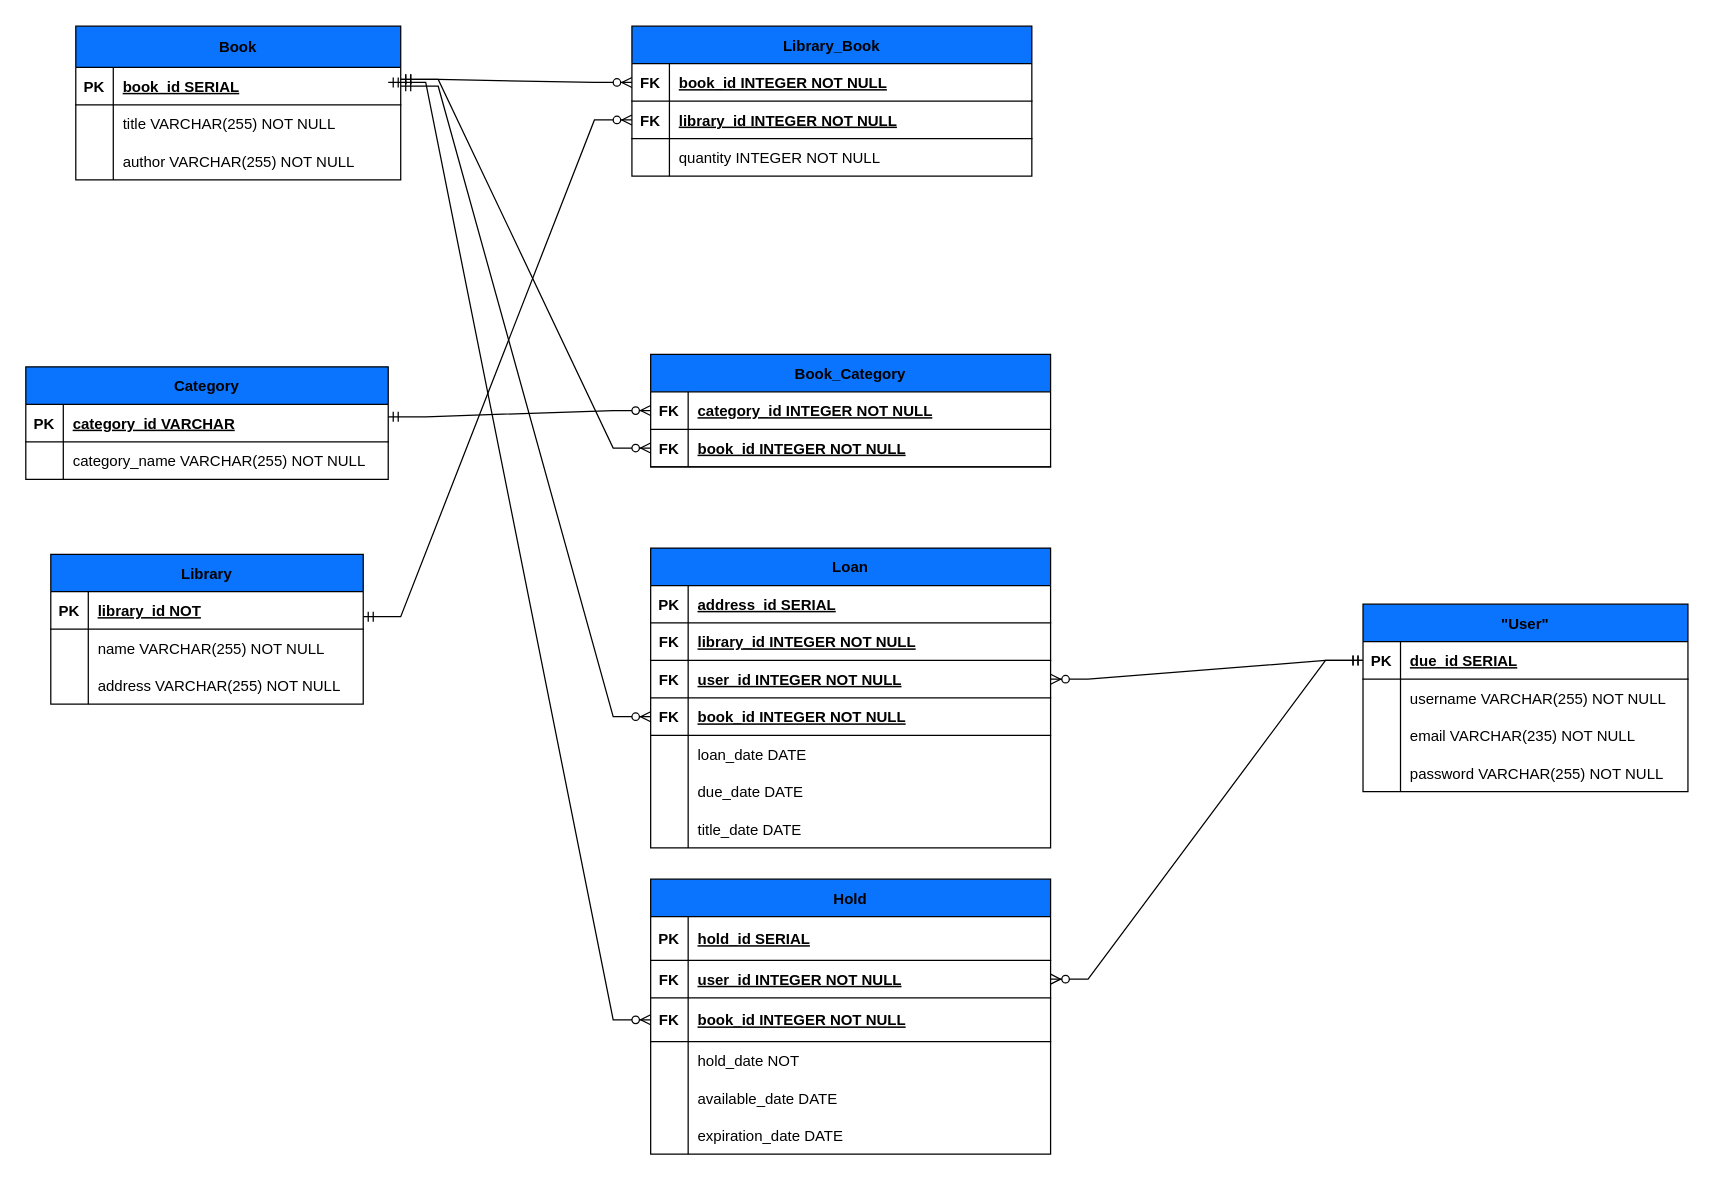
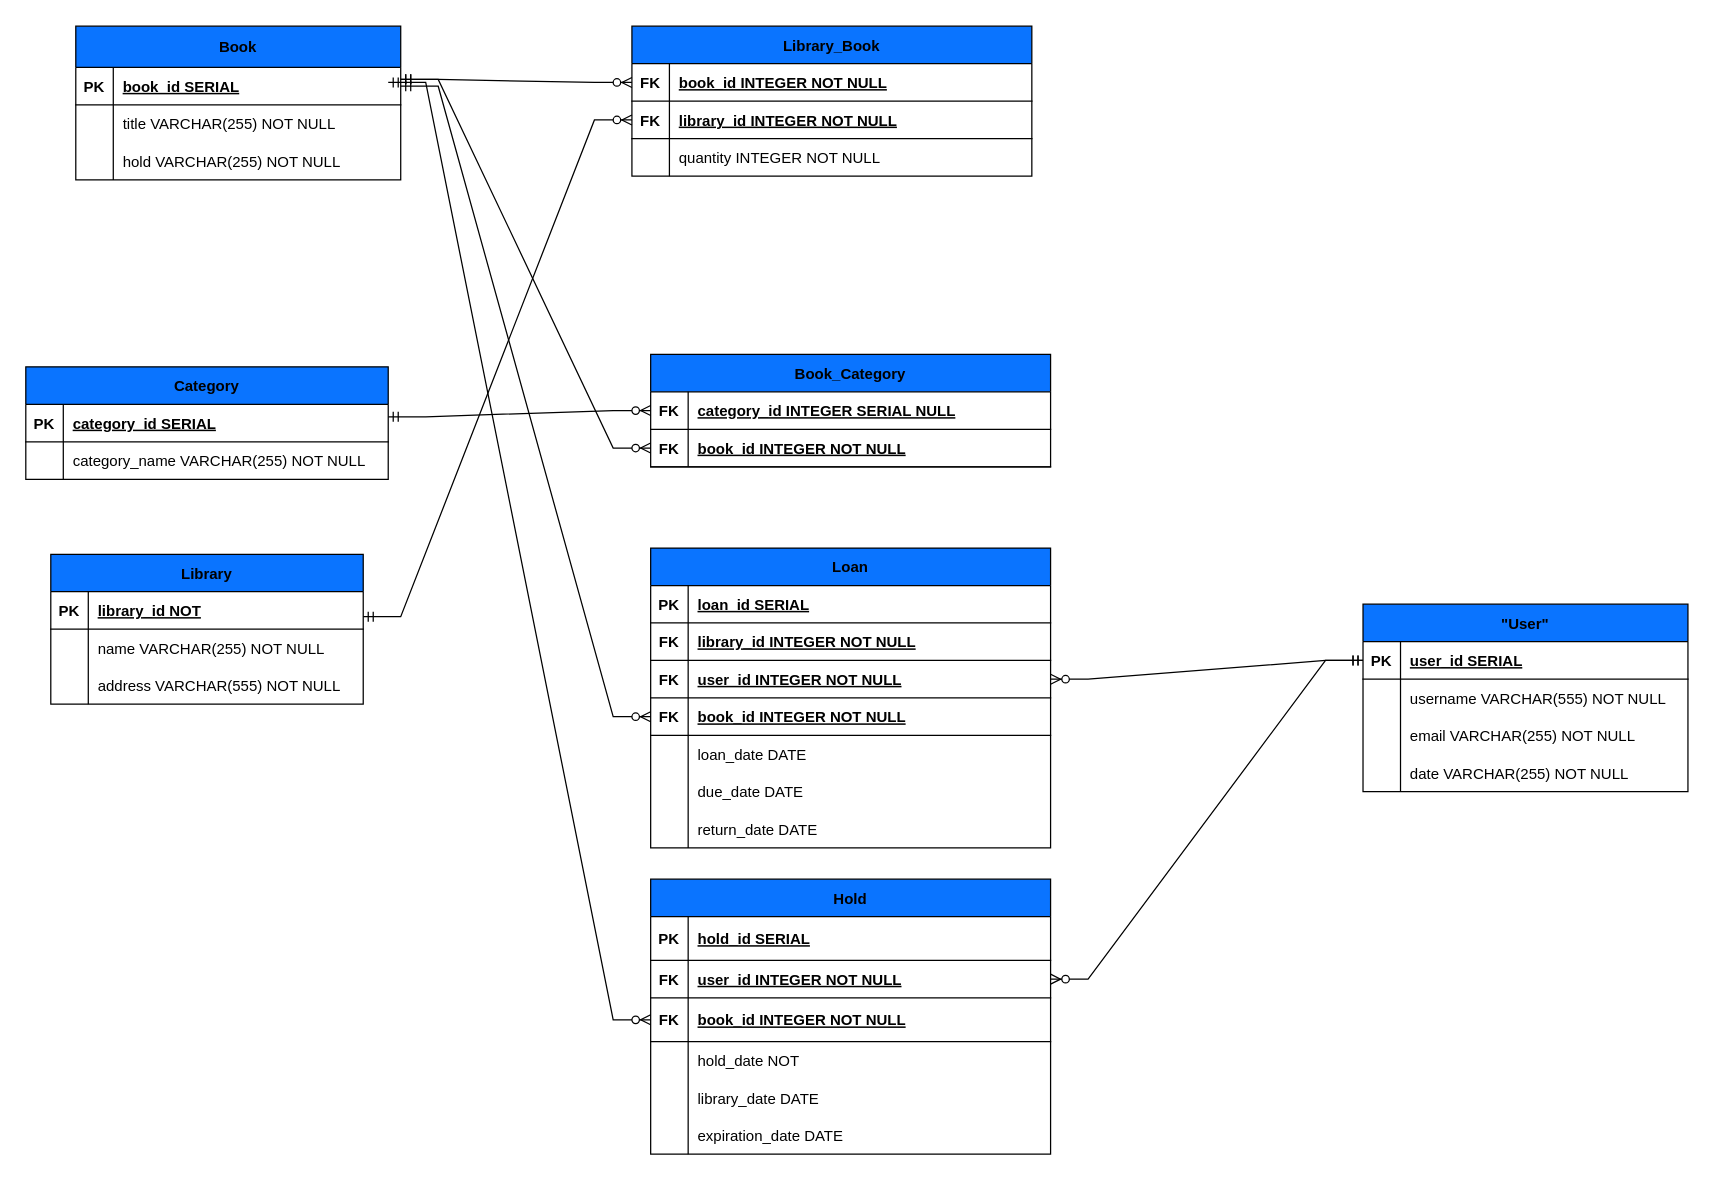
node "author VARCHAR(255) NOT NULL": label "author VARCHAR(255) NOT NULL" -> "hold VARCHAR(255) NOT NULL"
node "category_id INTEGER NOT NULL": label "category_id INTEGER NOT NULL" -> "category_id INTEGER SERIAL NULL"
node "category_id VARCHAR": label "category_id VARCHAR" -> "category_id SERIAL"
node "address_id SERIAL": label "address_id SERIAL" -> "loan_id SERIAL"
node "due_id SERIAL": label "due_id SERIAL" -> "user_id SERIAL"
node "address VARCHAR(255) NOT NULL": label "address VARCHAR(255) NOT NULL" -> "address VARCHAR(555) NOT NULL"
node "username VARCHAR(255) NOT NULL": label "username VARCHAR(255) NOT NULL" -> "username VARCHAR(555) NOT NULL"
node "email VARCHAR(235) NOT NULL": label "email VARCHAR(235) NOT NULL" -> "email VARCHAR(255) NOT NULL"
node "password VARCHAR(255) NOT NULL": label "password VARCHAR(255) NOT NULL" -> "date VARCHAR(255) NOT NULL"
node "title_date DATE": label "title_date DATE" -> "return_date DATE"
node "available_date DATE": label "available_date DATE" -> "library_date DATE"
